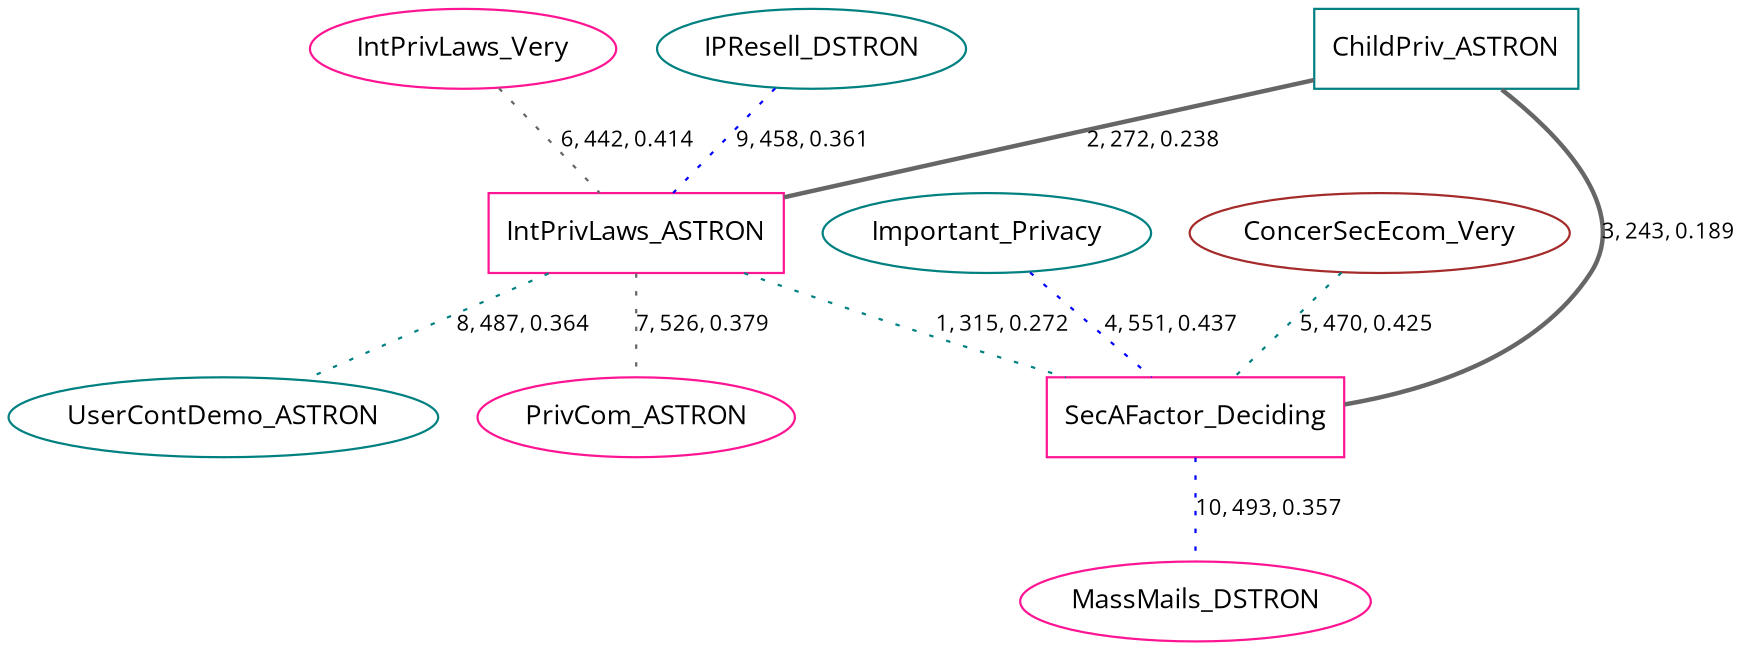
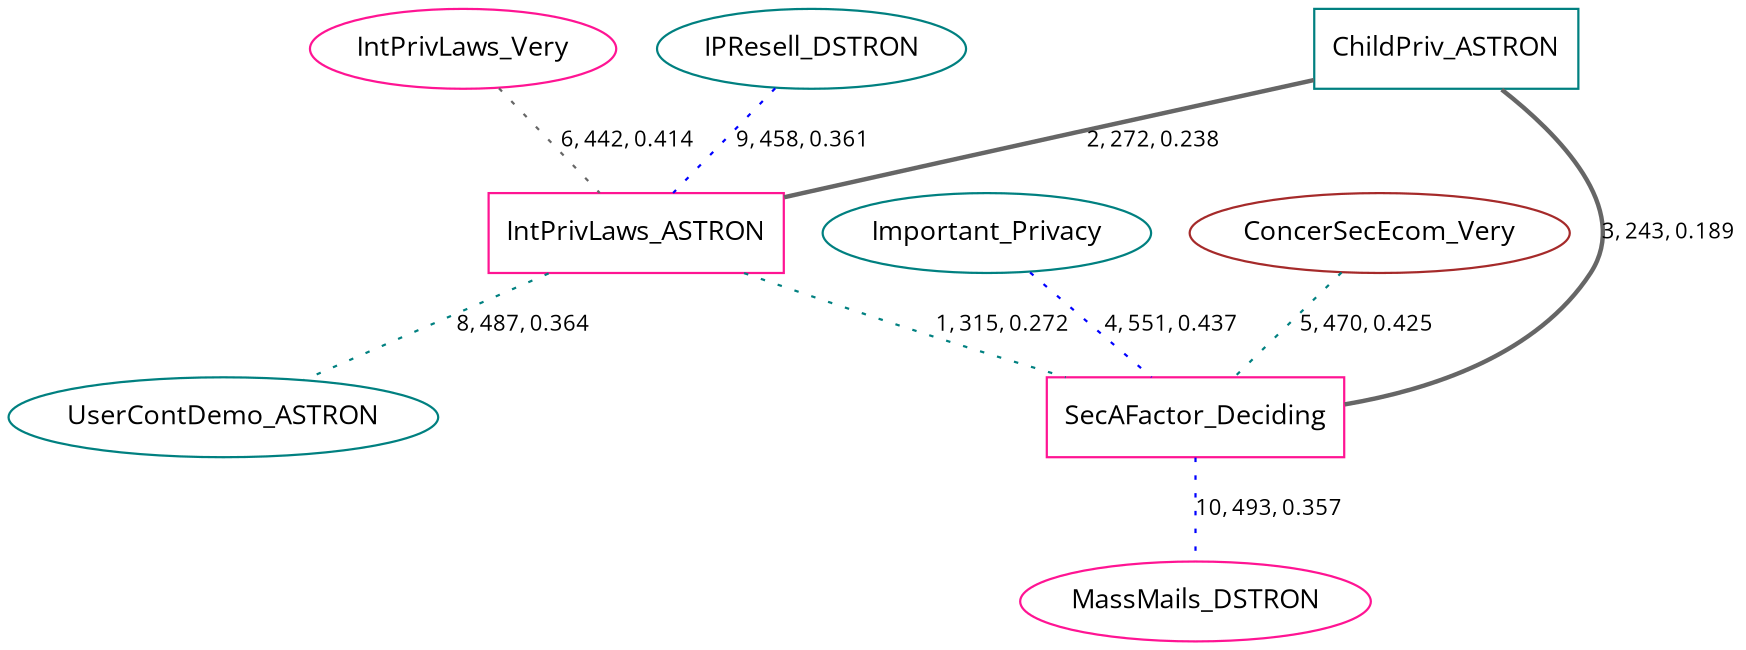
node "PrivCom_ASTRON": removed
